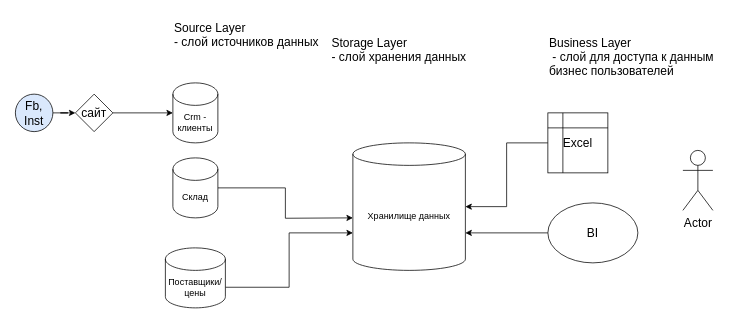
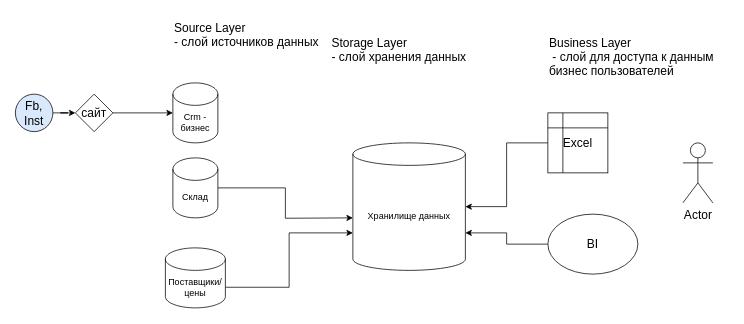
node "Crm - клиенты": label "Crm - клиенты" -> "Crm - бизнес"
node "Actor": moved (698, 180) -> (698, 173)
node "BI": moved (593, 233) -> (593, 244)
